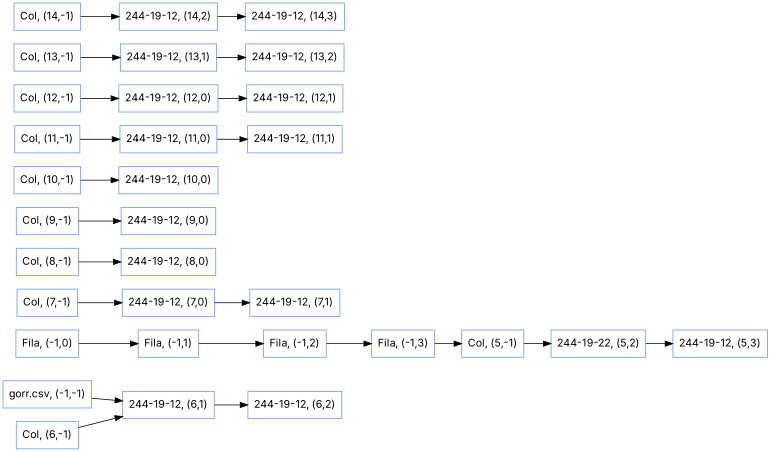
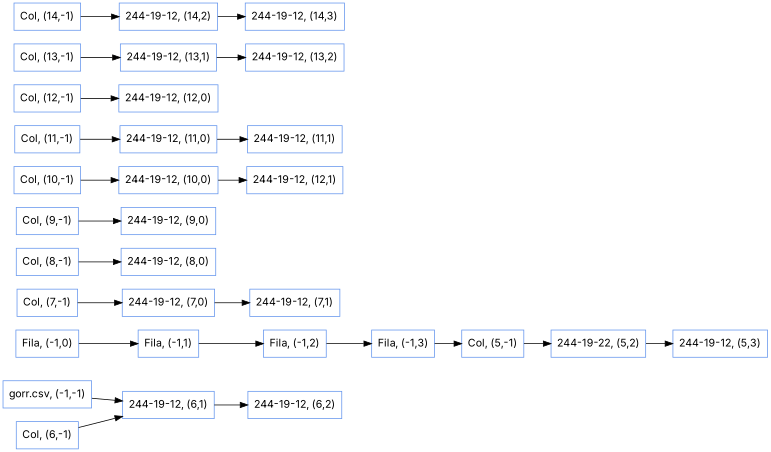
edge "244-19-12, (12,0)" -> "244-19-12, (12,1)": now "244-19-12, (10,0)" -> "244-19-12, (12,1)"
